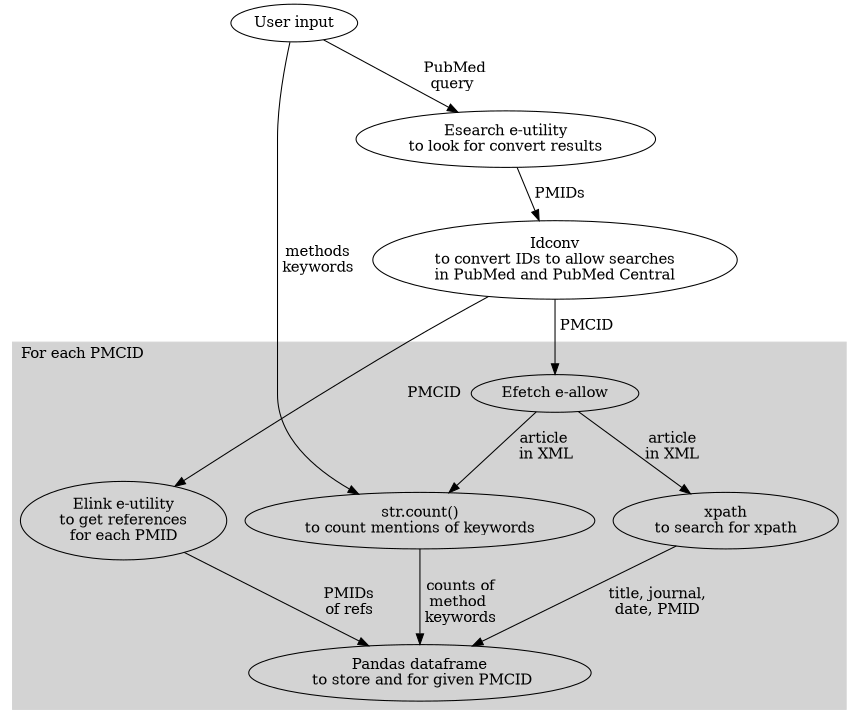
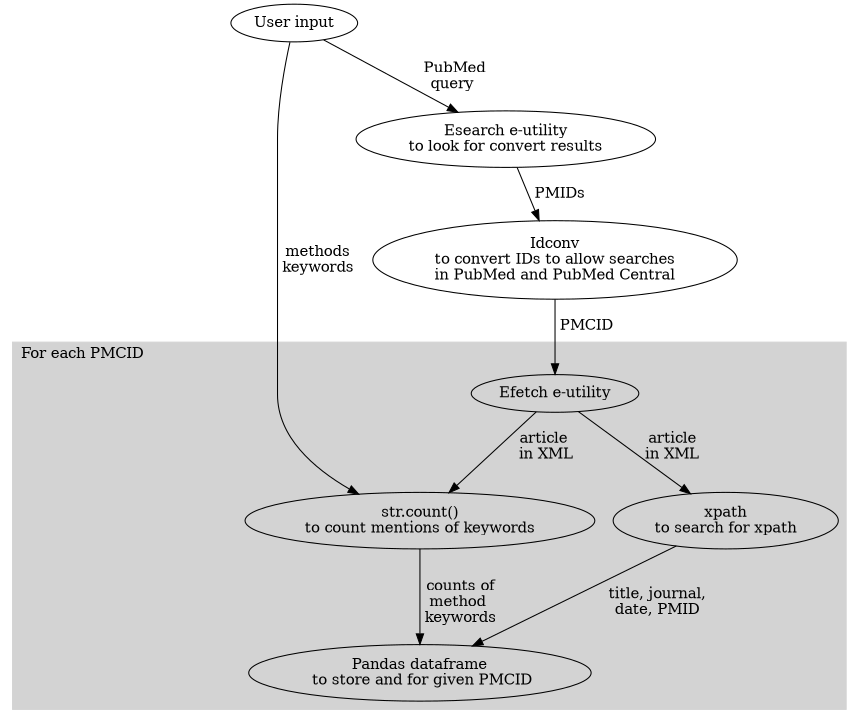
node "Efetch e-allow": label "Efetch e-allow" -> "Efetch e-utility"
node "Elink e-utility to get references for each PMID": removed
